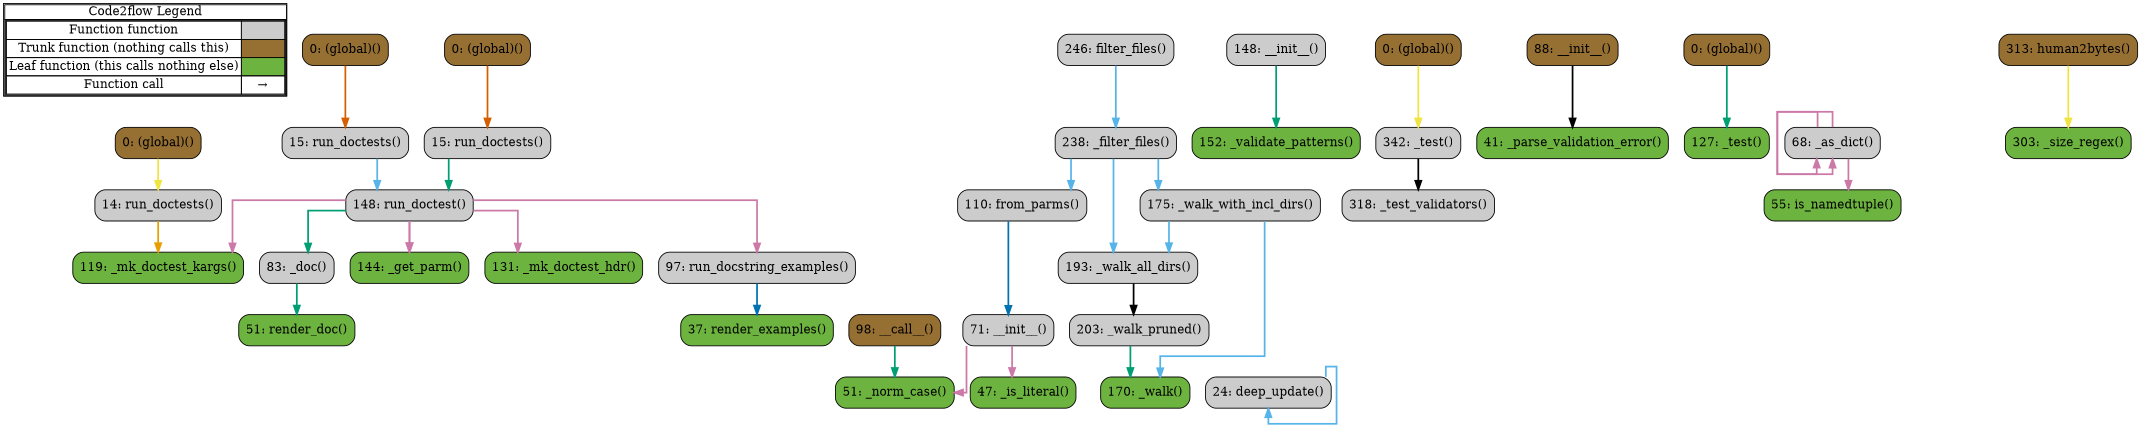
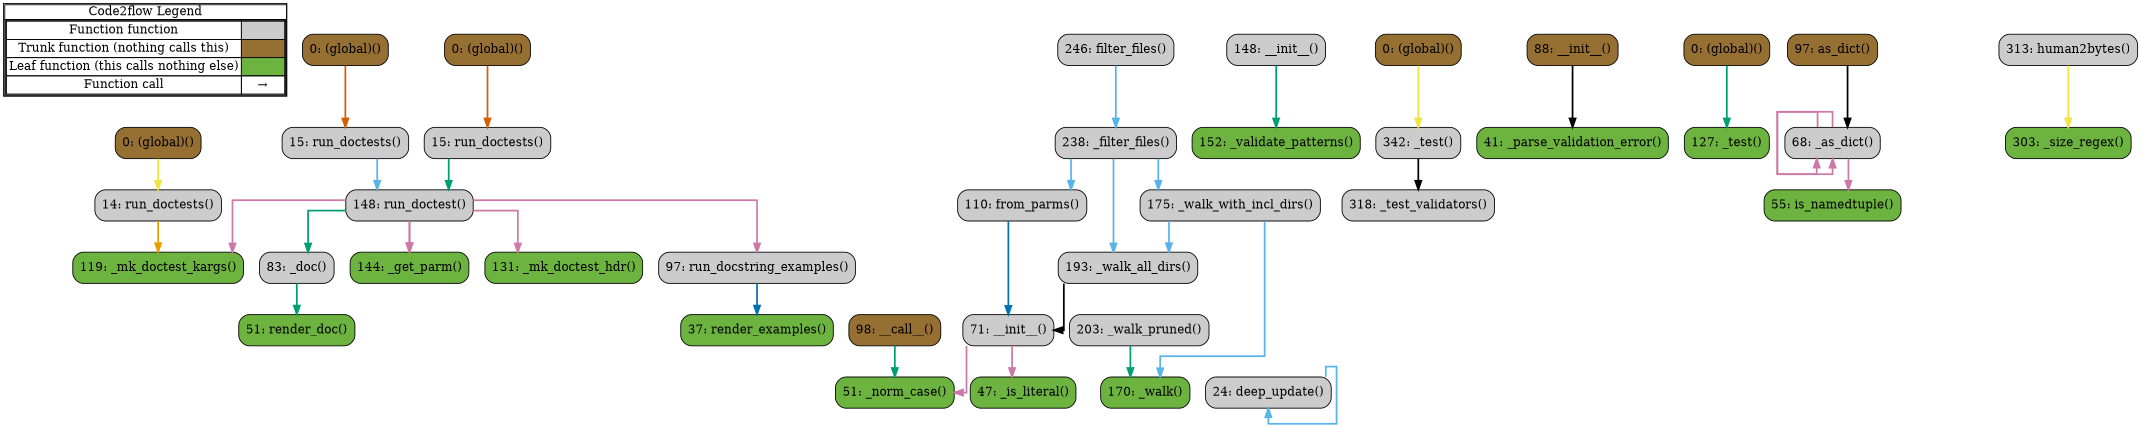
node "97: as_dict()": added
node "313: human2bytes()": fillcolor #966f33 -> #cccccc
edge "193: _walk_all_dirs()" -> "203: _walk_pruned()": now "193: _walk_all_dirs()" -> "71: __init__()"
